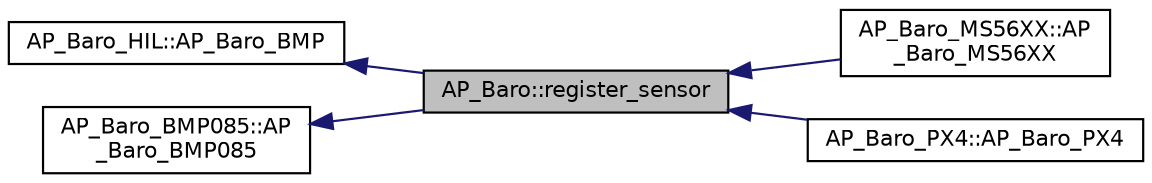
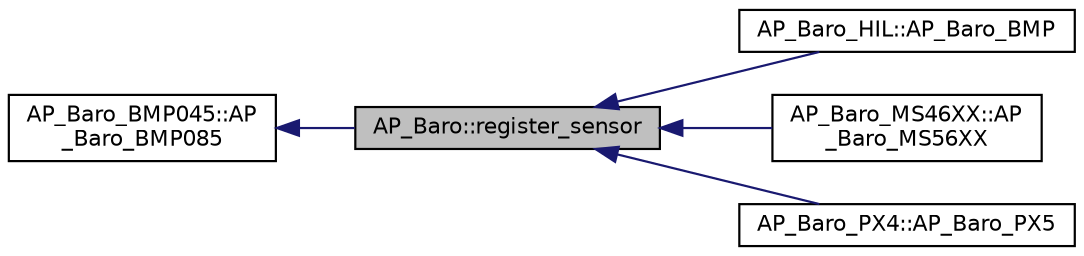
node "AP_Baro_MS56XX::AP _Baro_MS56XX": label "AP_Baro_MS56XX::AP _Baro_MS56XX" -> "AP_Baro_MS46XX::AP _Baro_MS56XX"
edge "AP_Baro::register_sensor" -> "AP_Baro_HIL::AP_Baro_BMP": reversed
node "AP_Baro_BMP085::AP _Baro_BMP085": label "AP_Baro_BMP085::AP _Baro_BMP085" -> "AP_Baro_BMP045::AP _Baro_BMP085"
node "AP_Baro_PX4::AP_Baro_PX4": label "AP_Baro_PX4::AP_Baro_PX4" -> "AP_Baro_PX4::AP_Baro_PX5"
